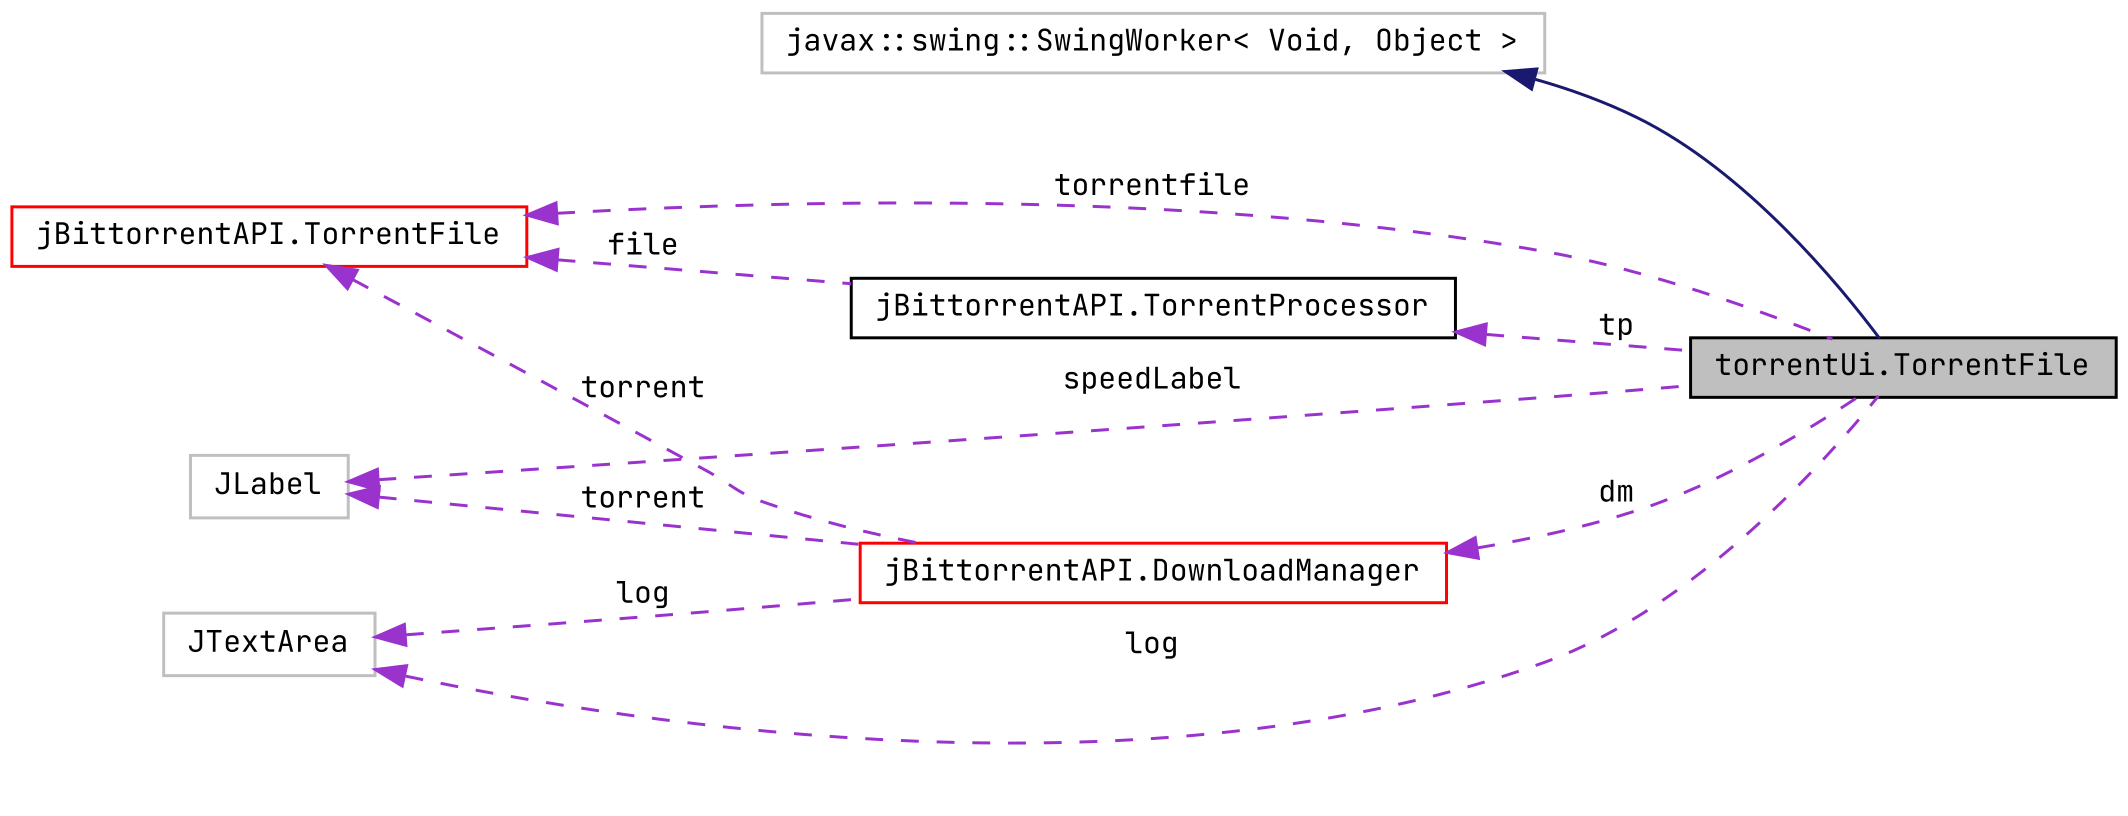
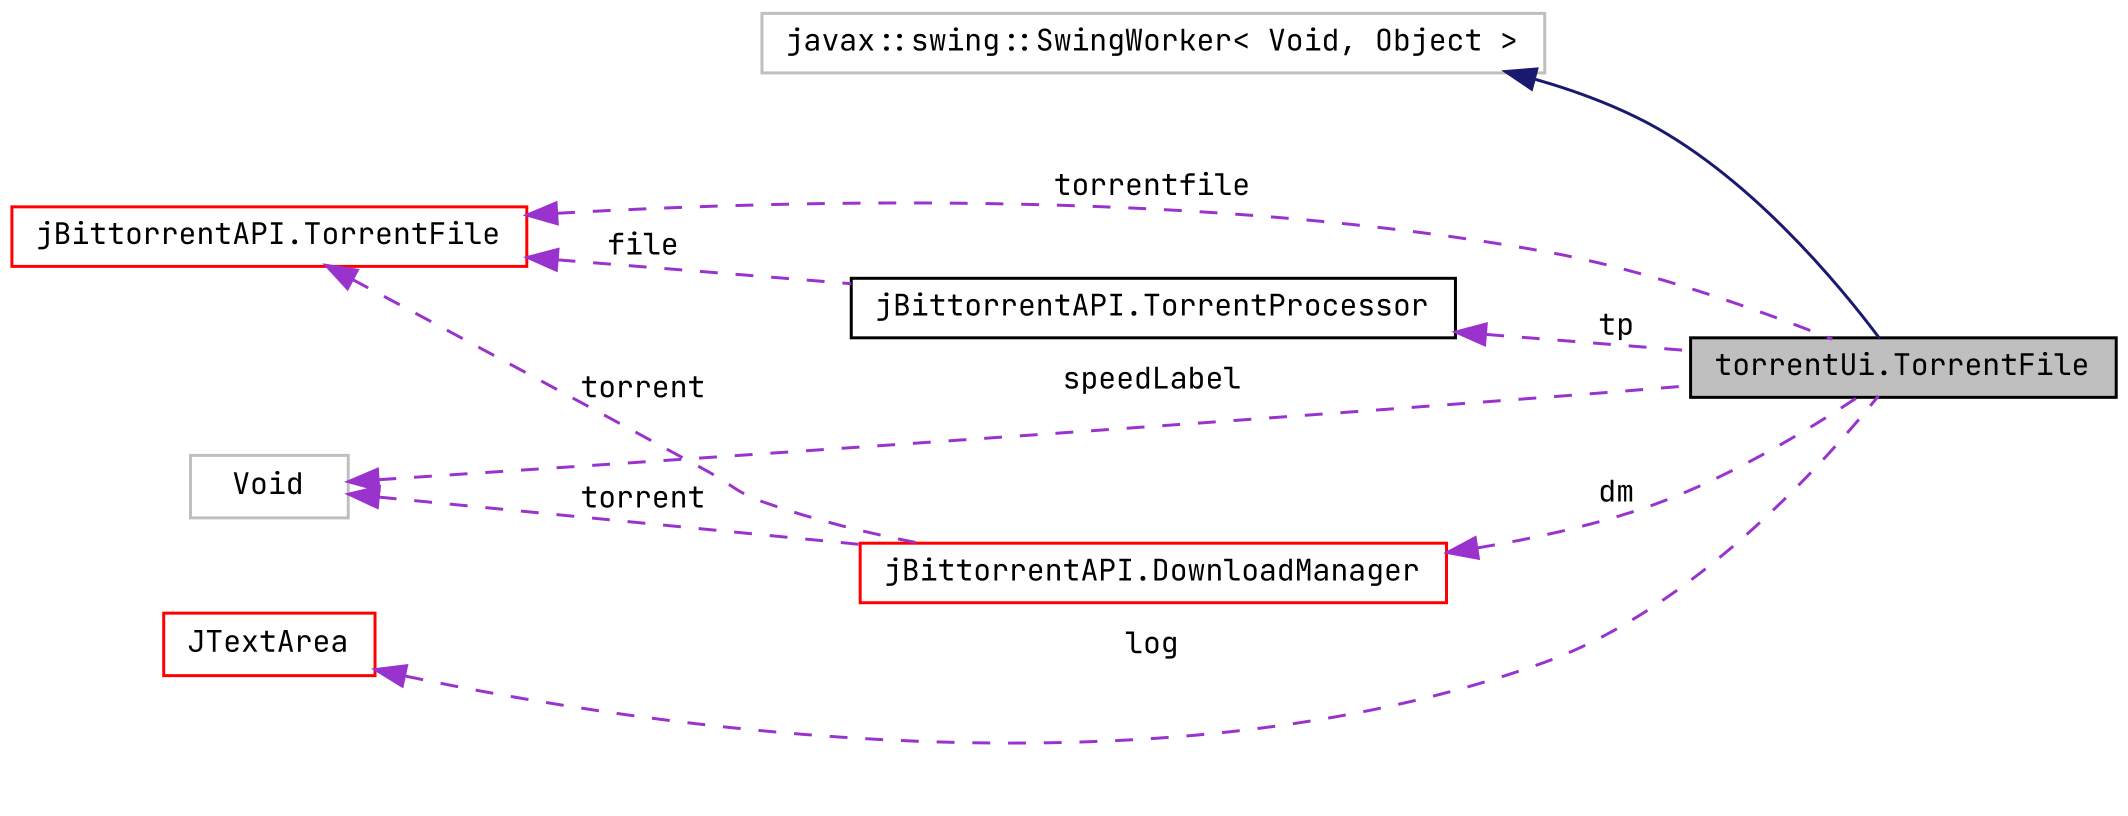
node "JLabel": label "JLabel" -> "Void"
edge "jBittorrentAPI.DownloadManager" -> "JTextArea": removed, label "log"
node "JTextArea": color grey75 -> red
